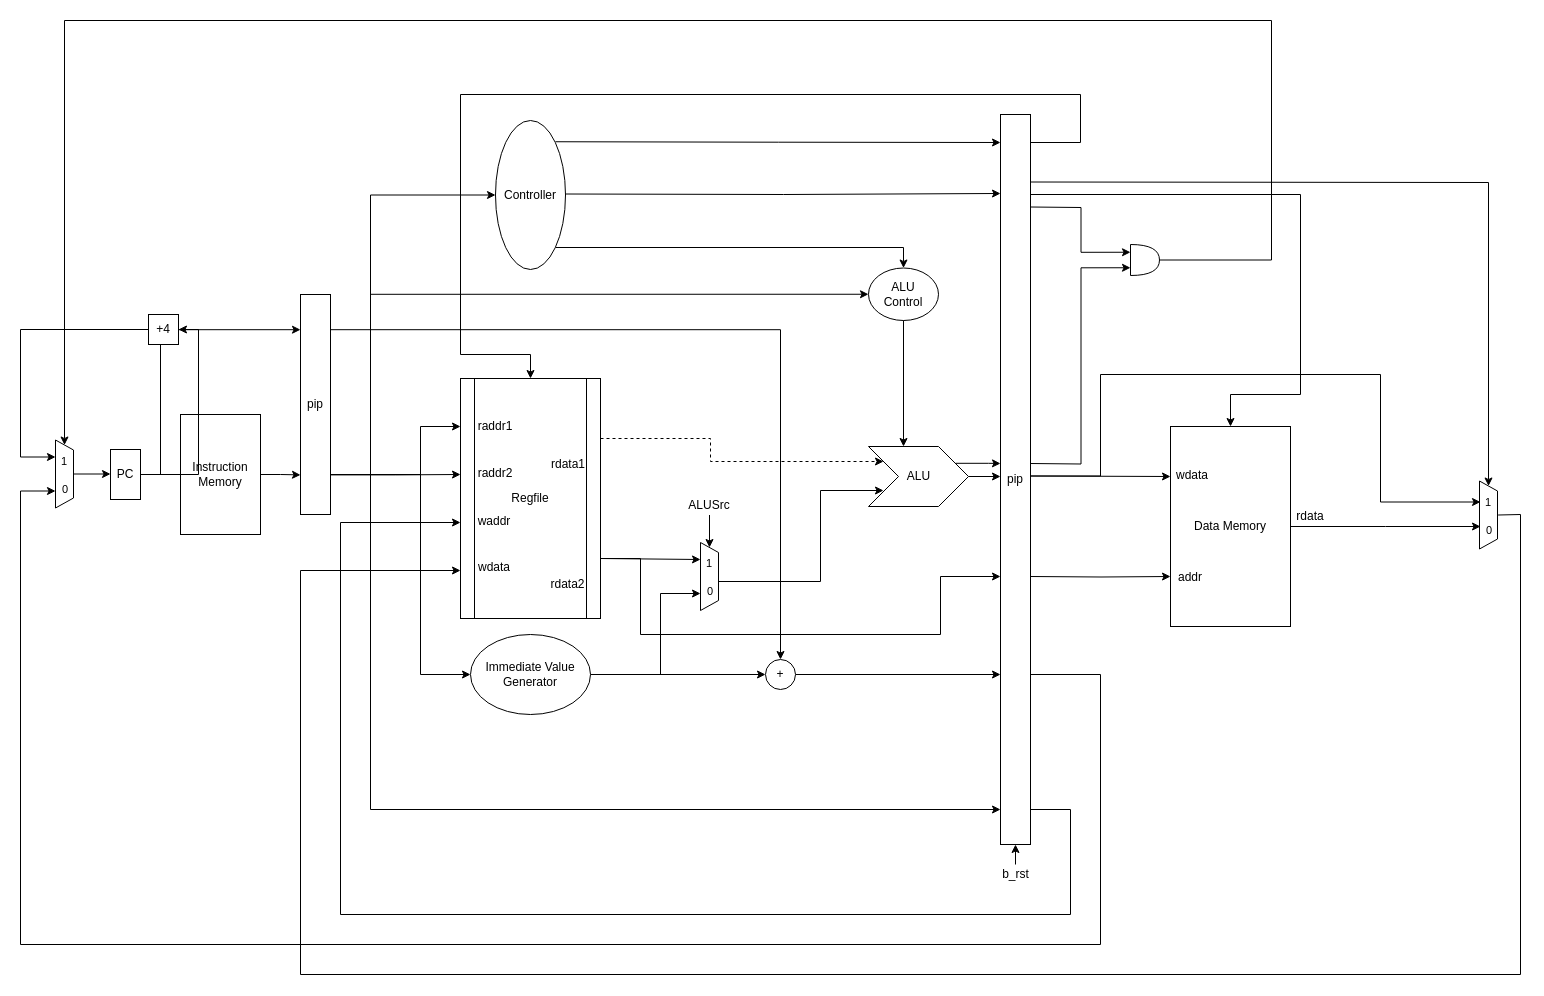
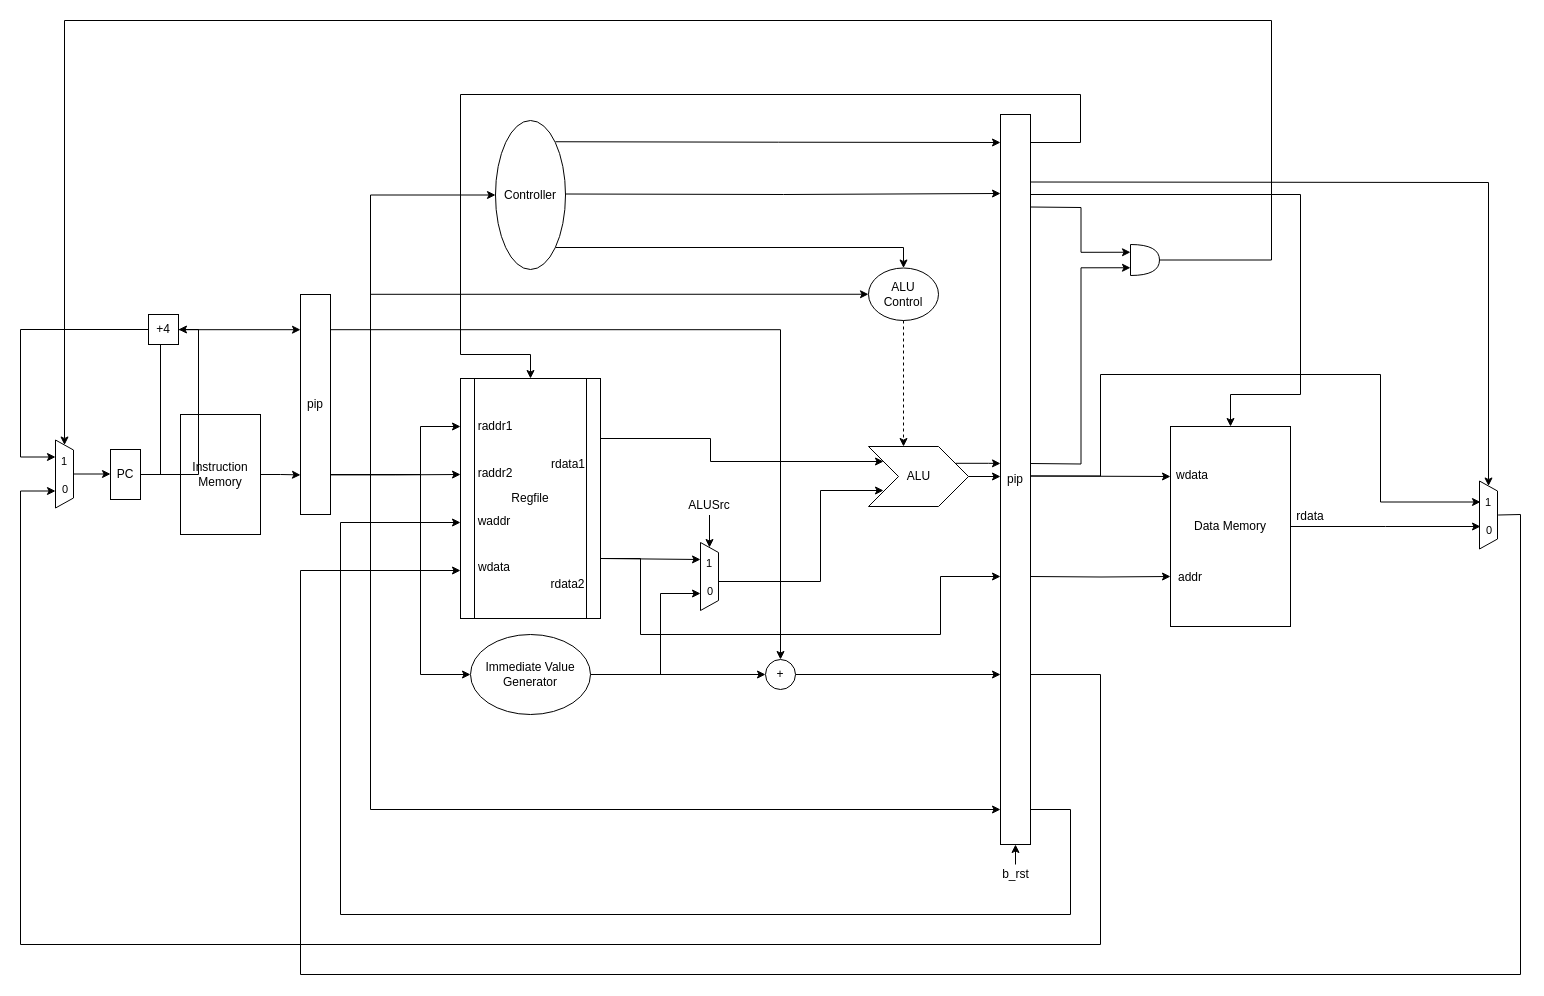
edge "ALU Control" -> "ALU": style solid -> dashed
edge "Regfile" -> "ALU": style dashed -> solid
